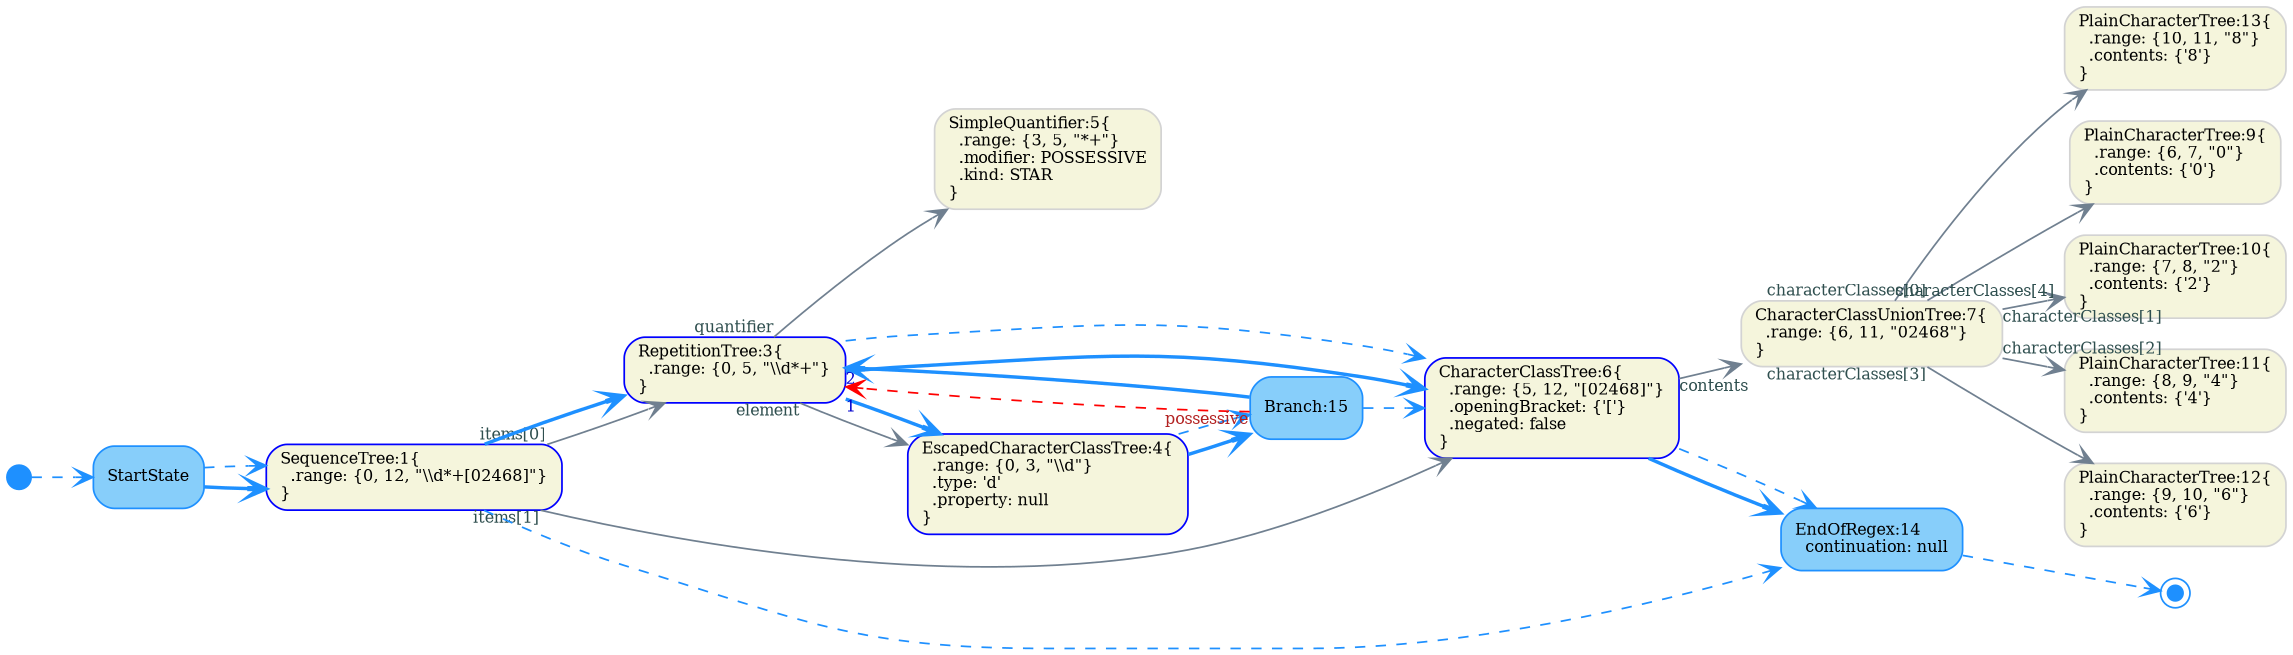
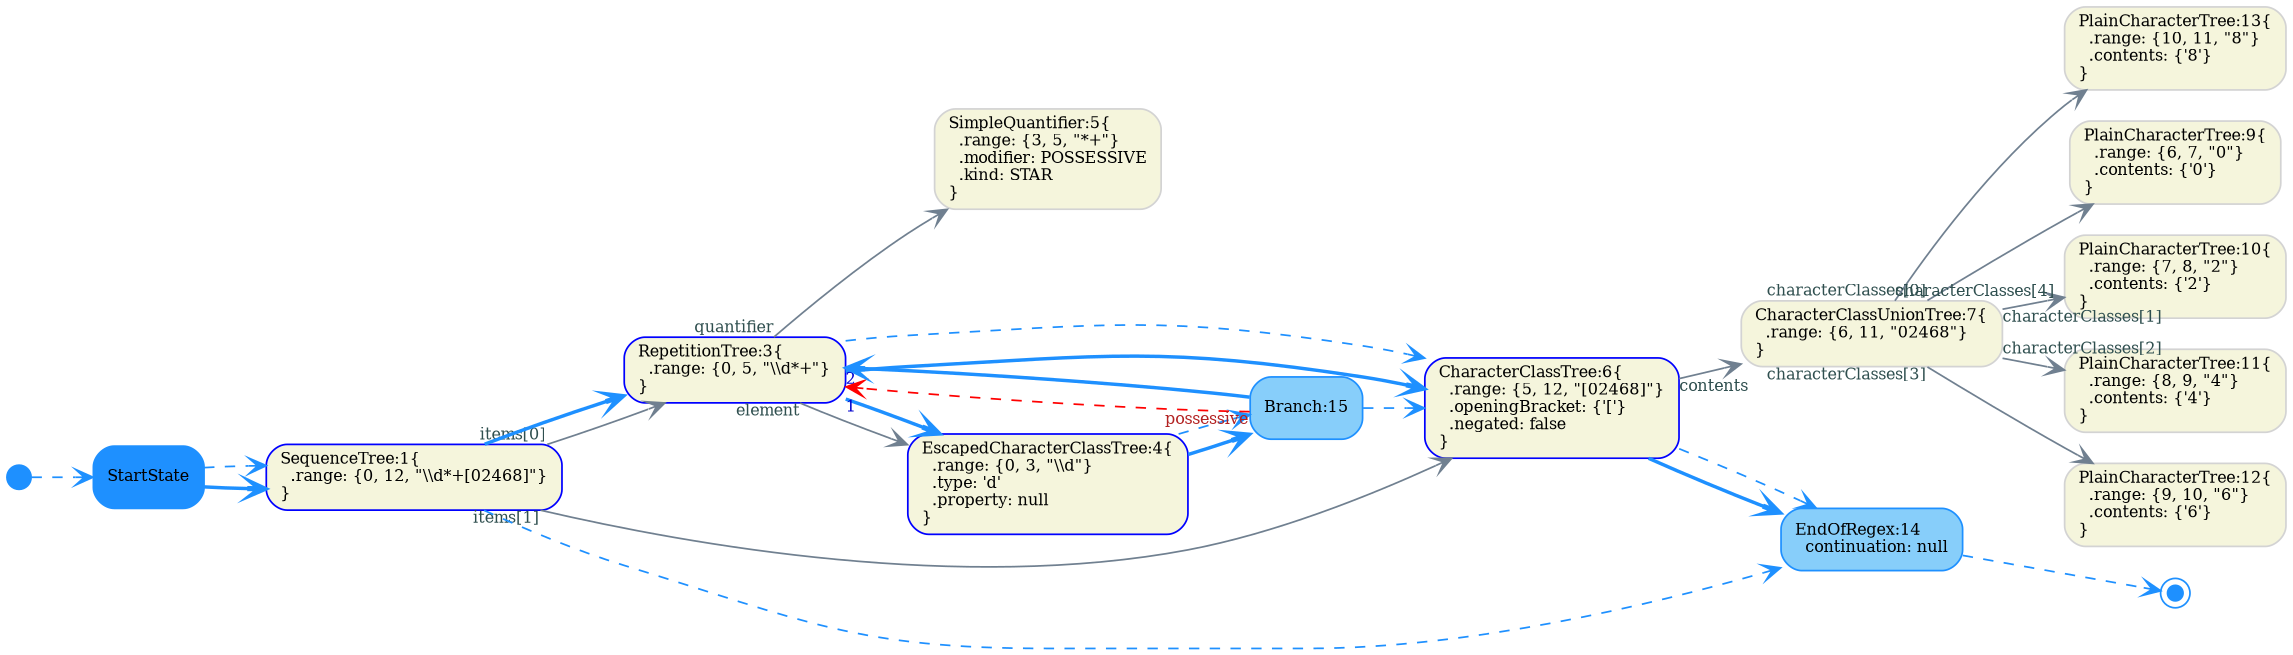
node "StartState": fillcolor LightSkyBlue -> DodgerBlue
